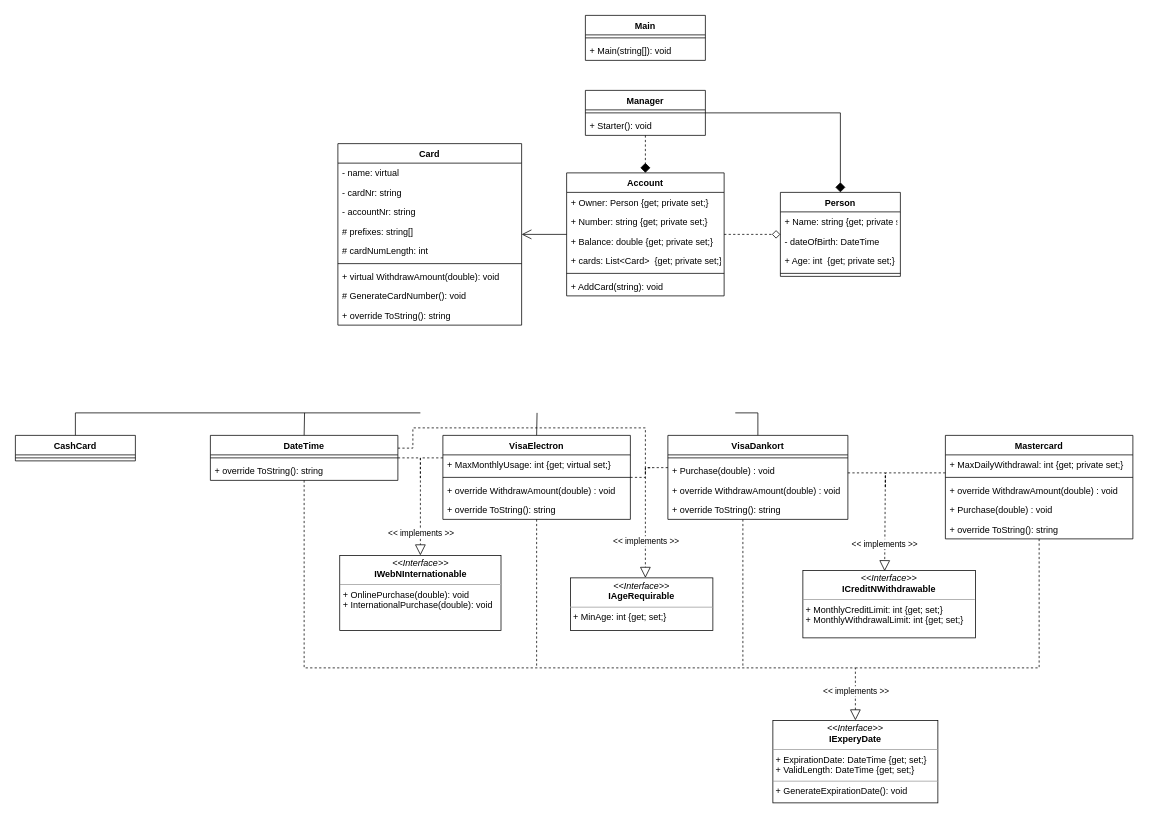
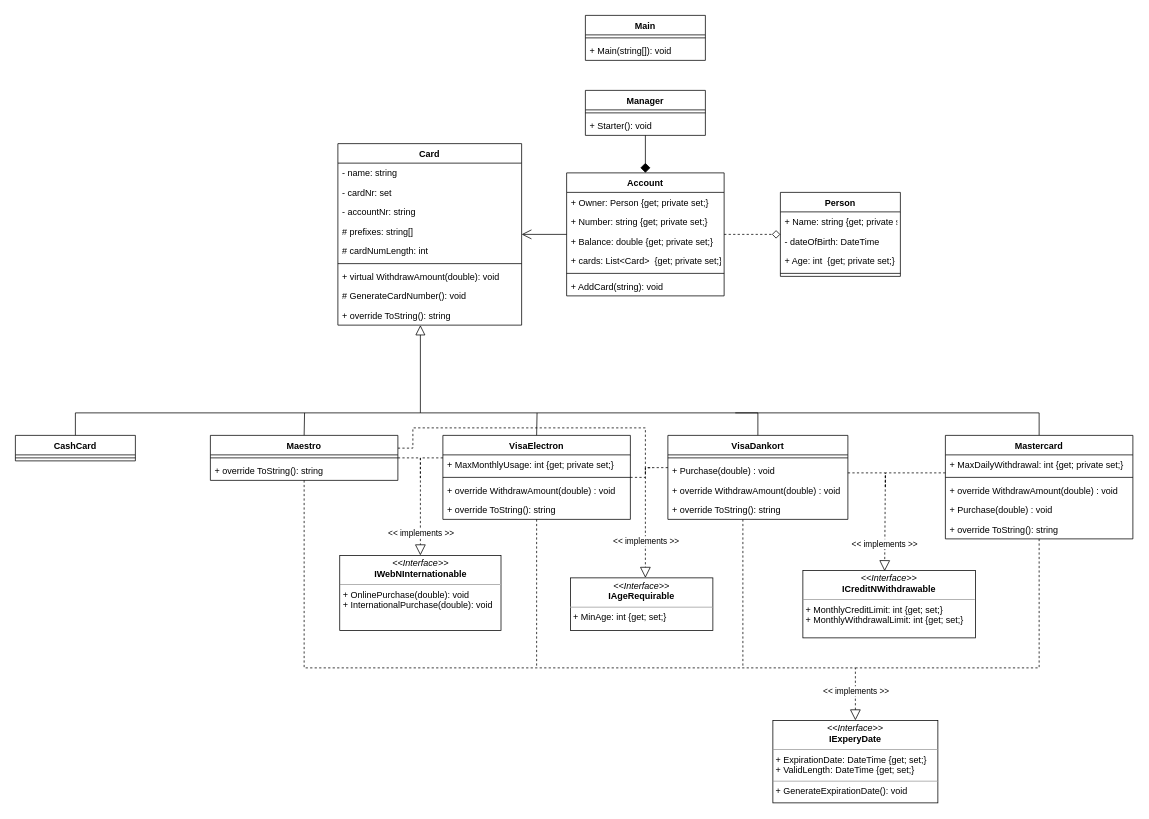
edge "Manager" -> "Person": removed
edge "Manager" -> "Account": style dashed -> solid
node "- name: virtual": label "- name: virtual" -> "- name: string"
node "- cardNr: string": label "- cardNr: string" -> "- cardNr: set"
edge "Mastercard" -> "Card": added
node "DateTime": label "DateTime" -> "Maestro"
node "+ MaxMonthlyUsage: int {get; virtual set;}": label "+ MaxMonthlyUsage: int {get; virtual set;}" -> "+ MaxMonthlyUsage: int {get; private set;}"
